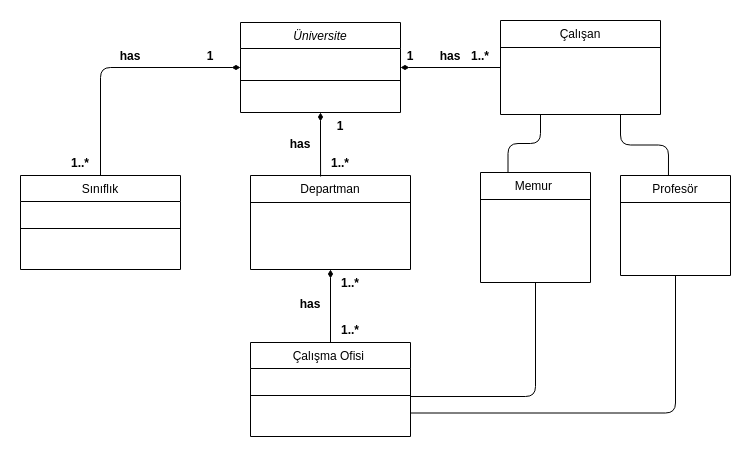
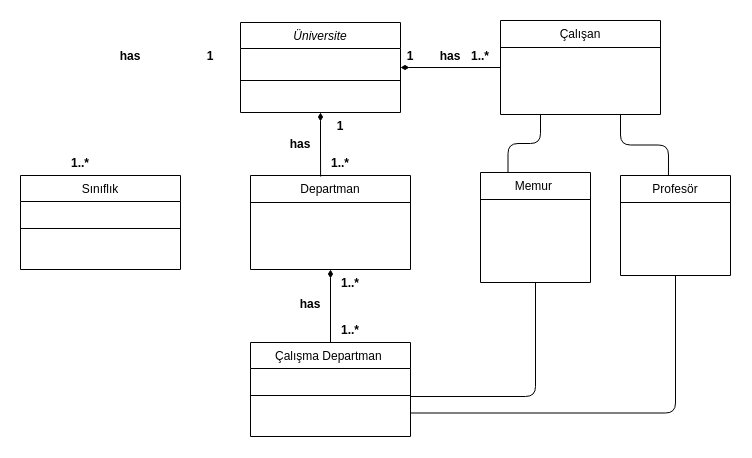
edge "Sınıflık" -> "Üniversite": removed
node "Çalışma Ofisi": label "Çalışma Ofisi" -> "Çalışma Departman"
